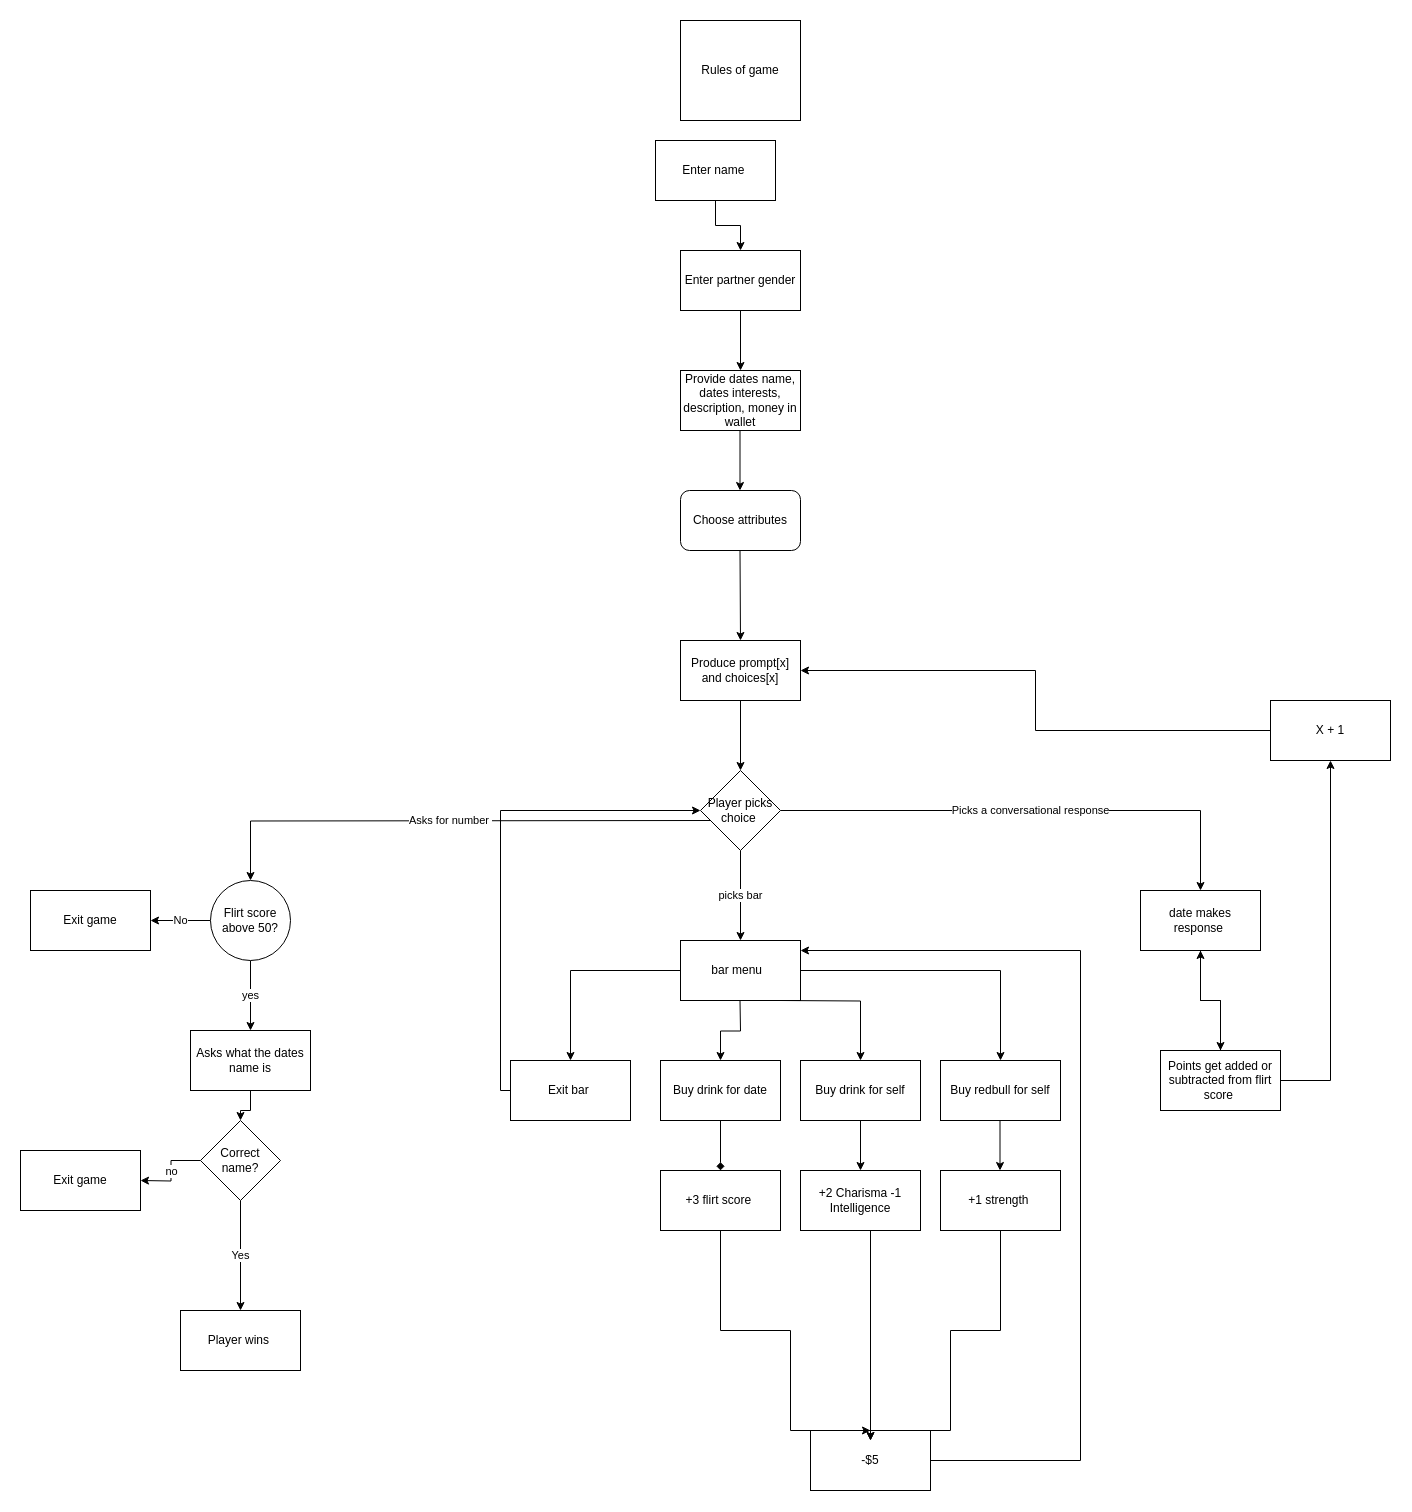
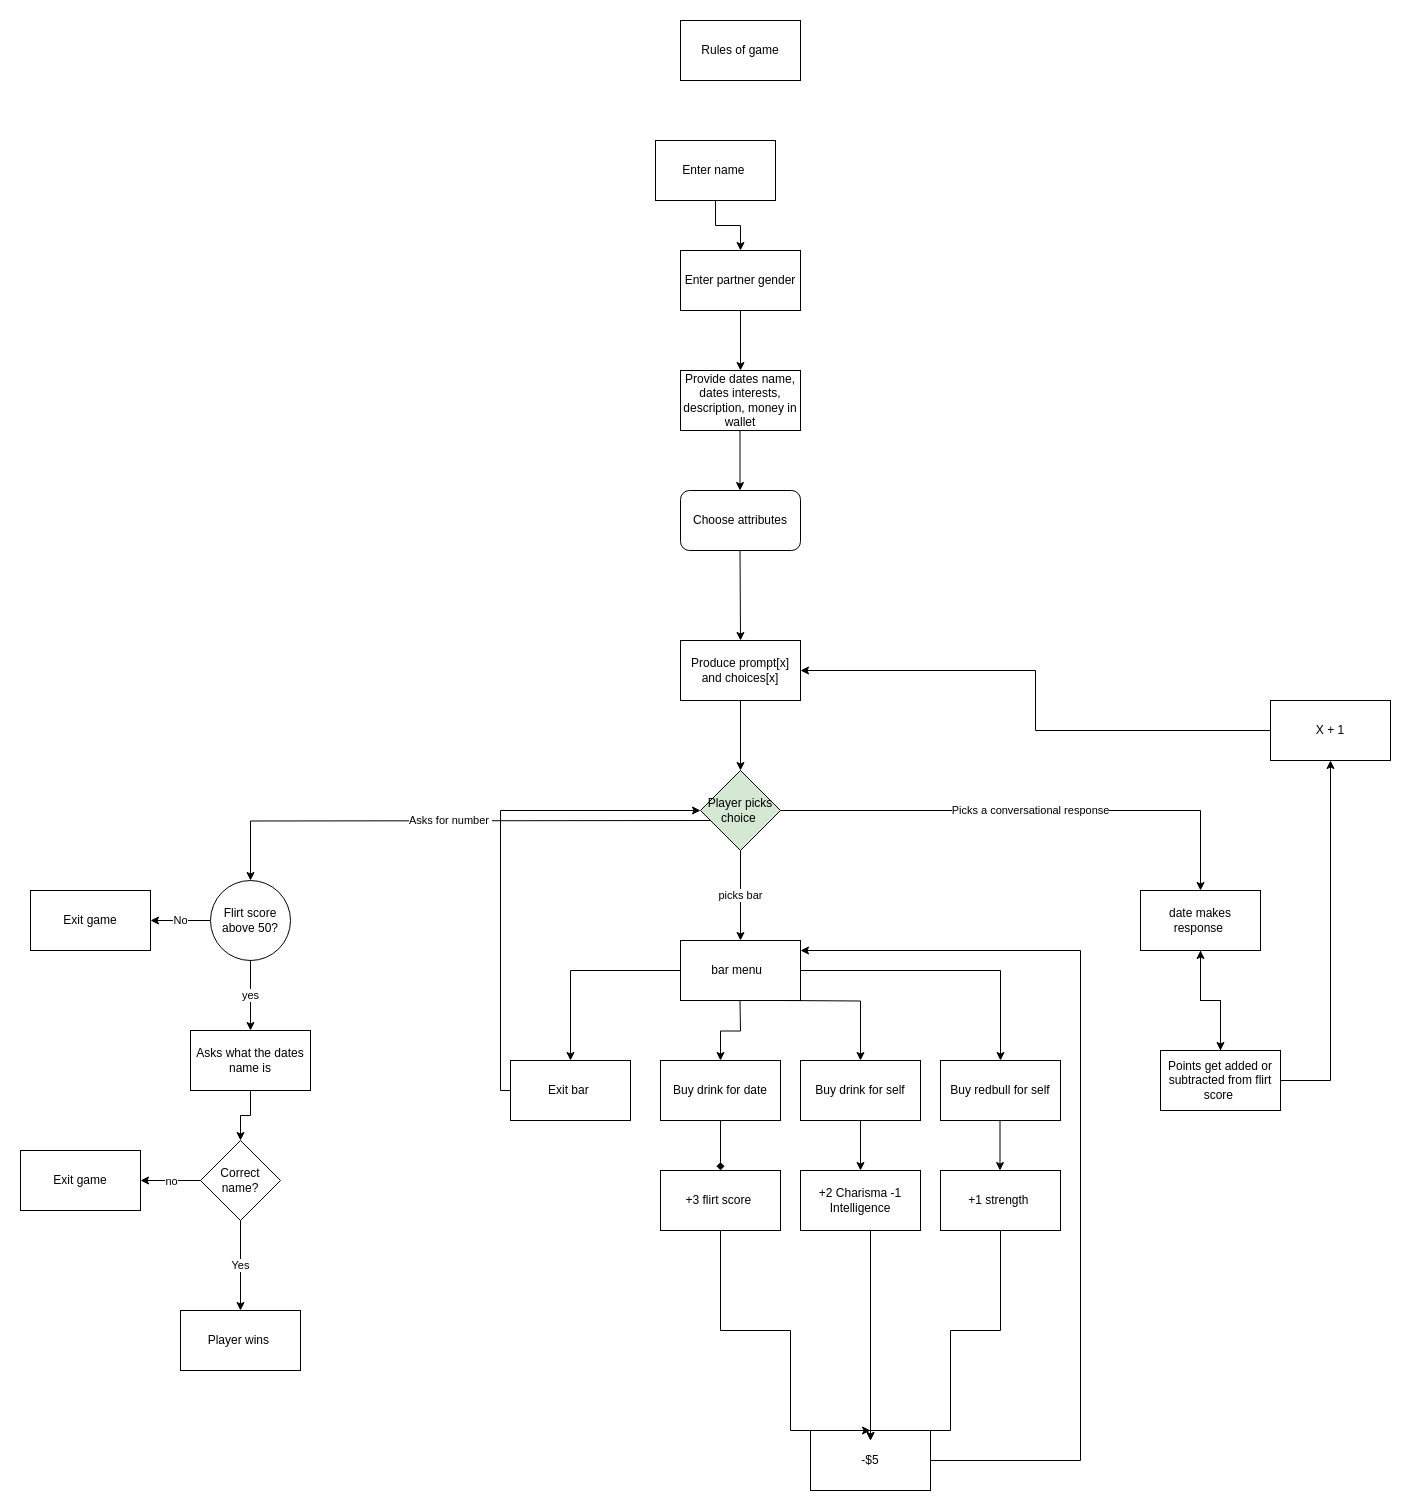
node "Rules of game": size 120x100 -> 120x60
node "Player picks choice": fillcolor #ffffff -> #d5e8d4
node "Correct name?": moved (241, 1161) -> (241, 1181)
